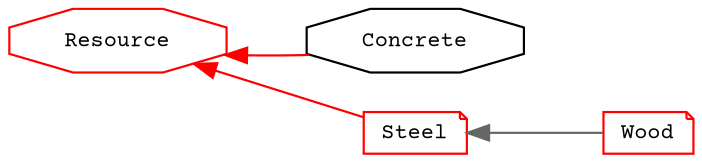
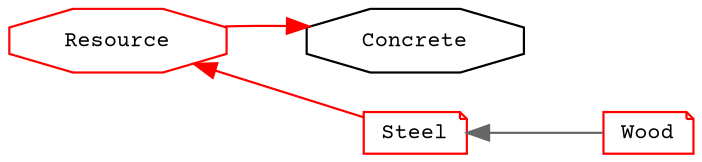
edge "Concrete" -> "Resource": reversed
